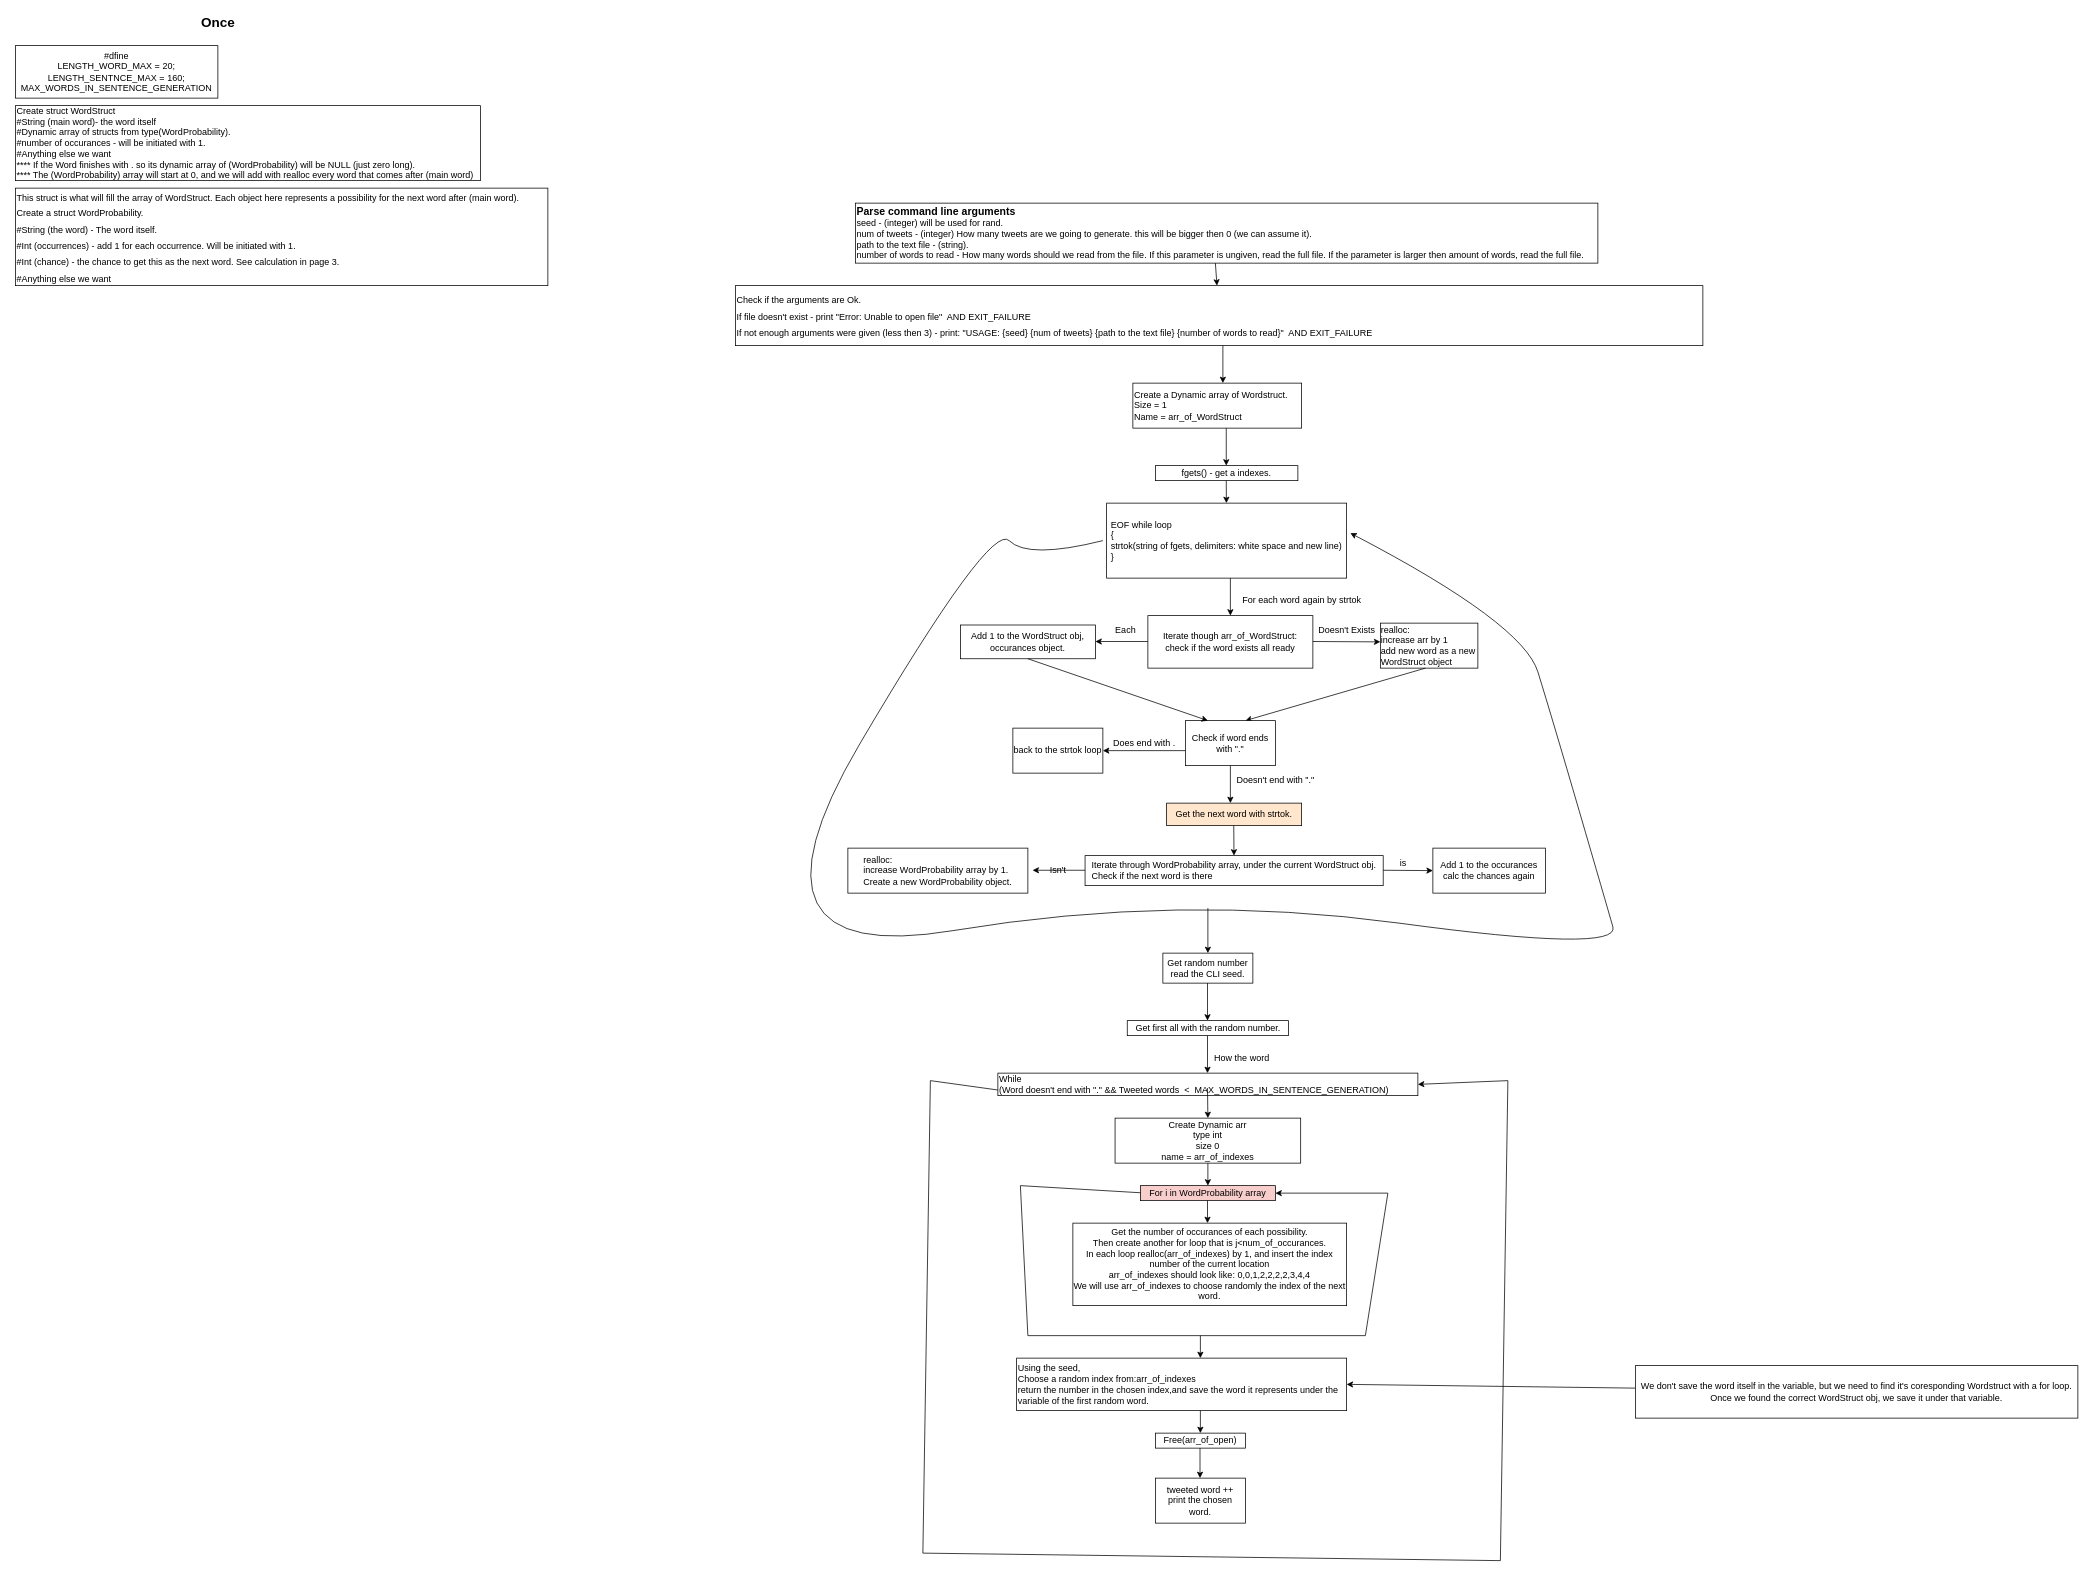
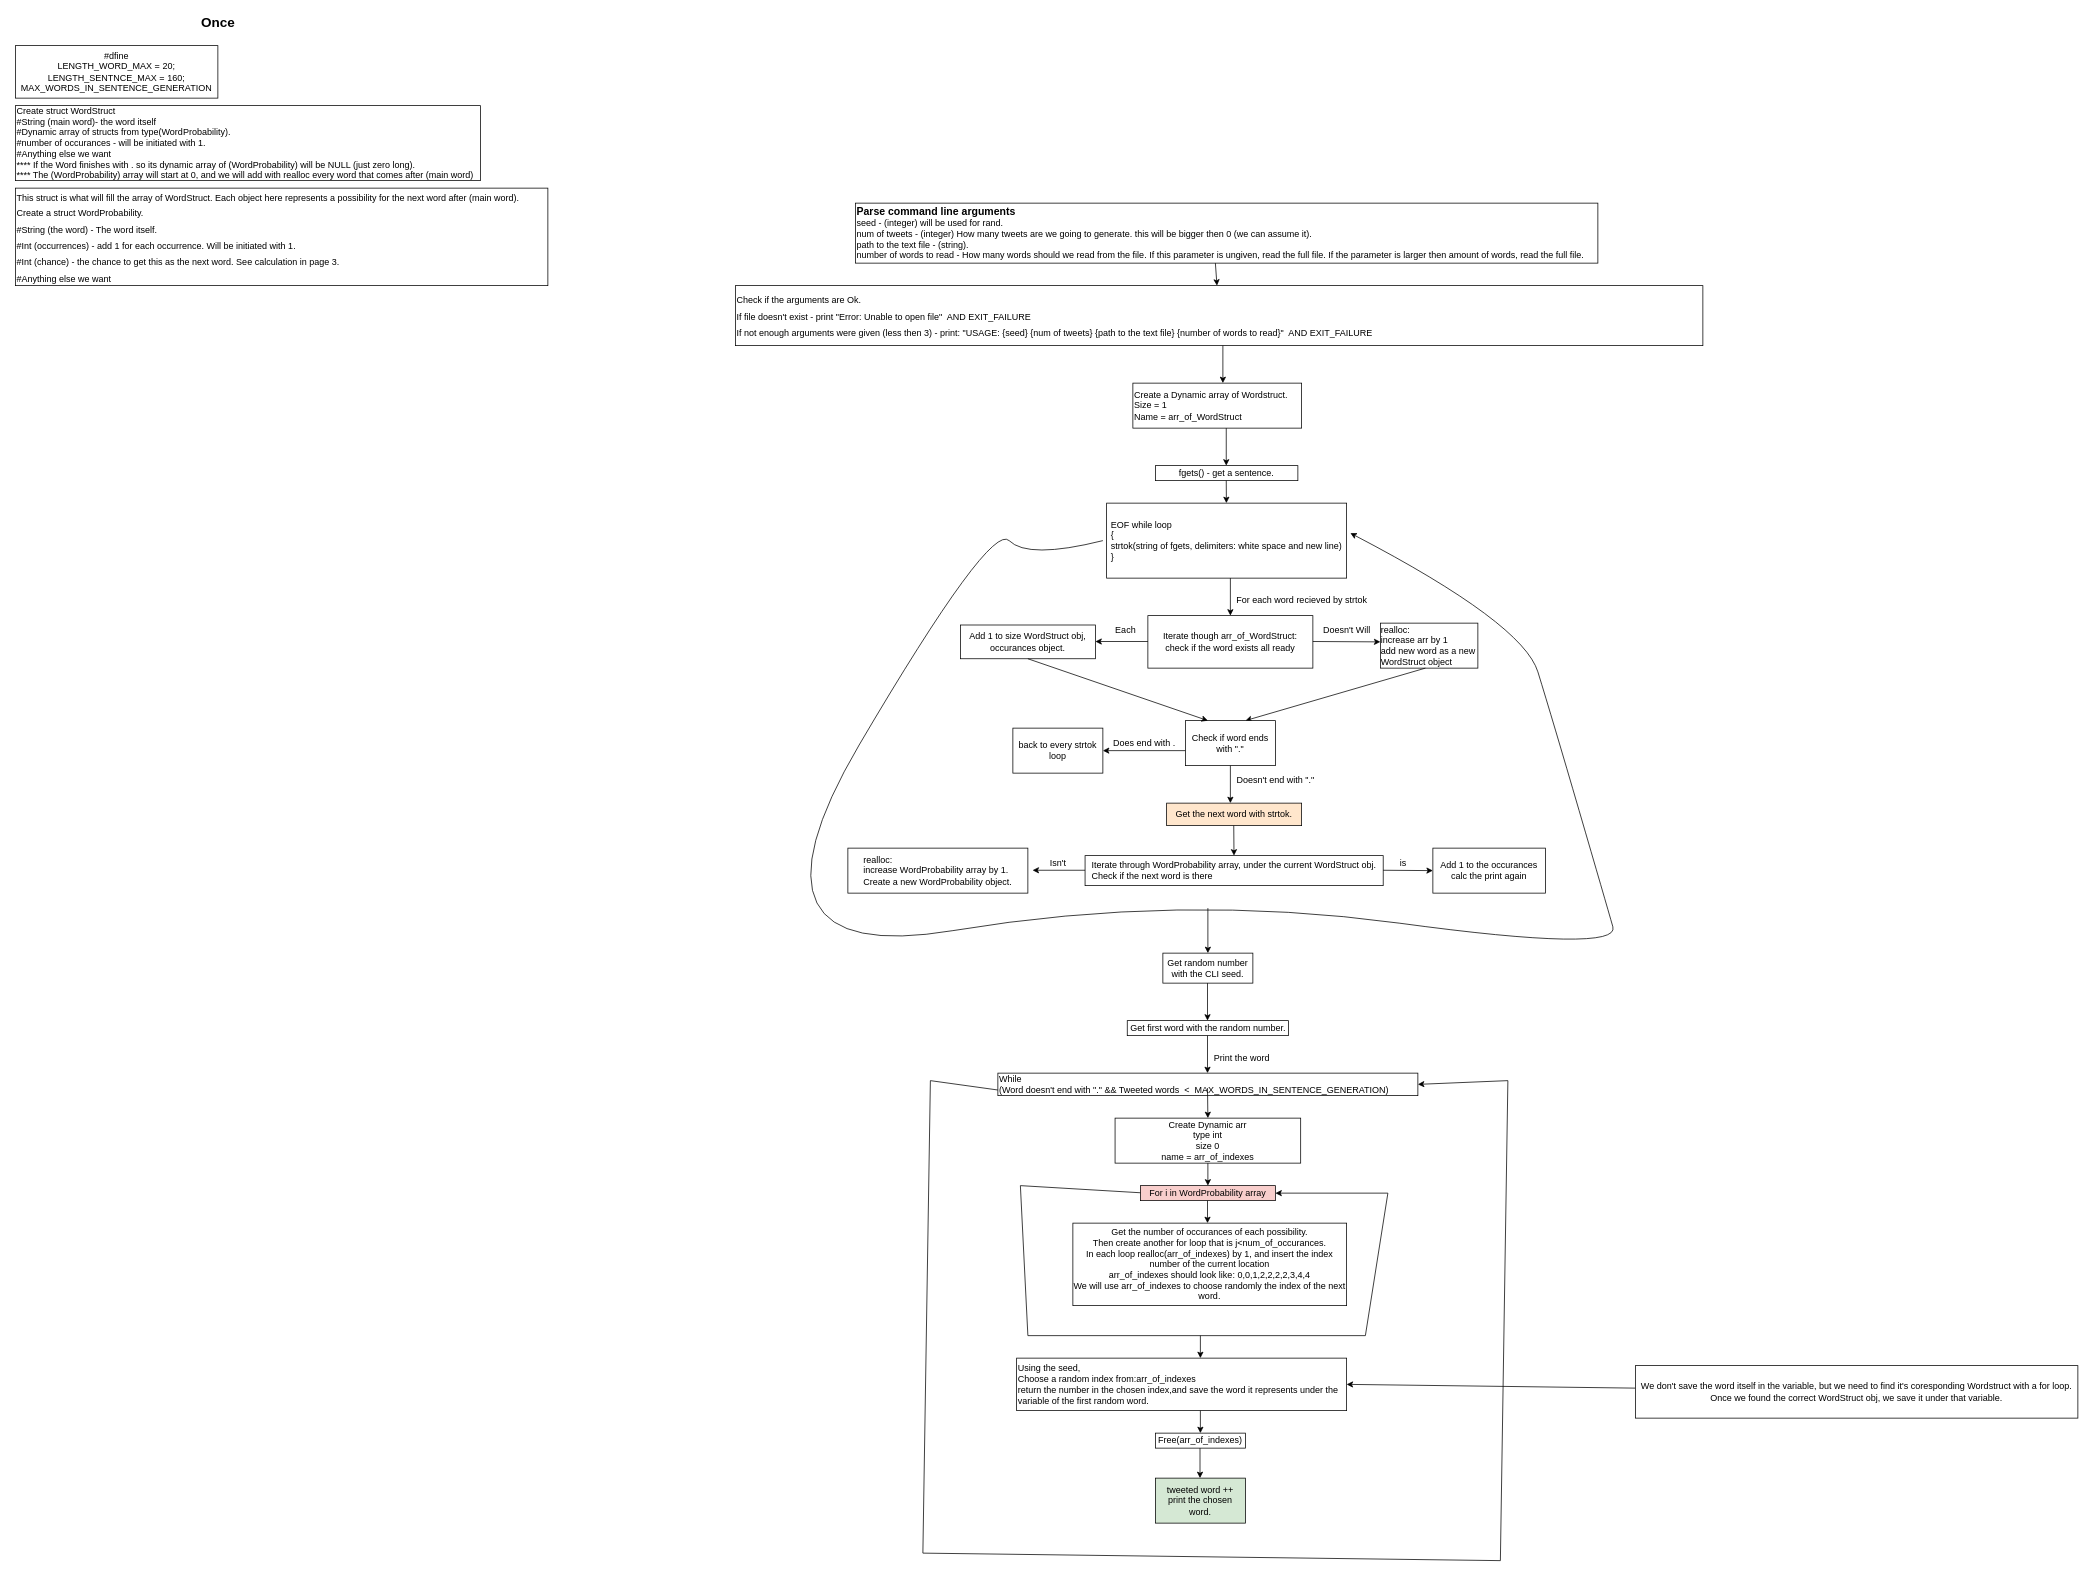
node "fgets() - get a indexes.": label "fgets() - get a indexes." -> "fgets() - get a sentence."
node "For each word again by strtok": label "For each word again by strtok" -> "For each word recieved by strtok"
node "Doesn't Exists": label "Doesn't Exists" -> "Doesn't Will"
node "Add 1 to the WordStruct obj, occurances object.": label "Add 1 to the WordStruct obj, occurances object." -> "Add 1 to size WordStruct obj, occurances object."
node "back to the strtok loop": label "back to the strtok loop" -> "back to every strtok loop"
node "Isn't": moved (1058, 870) -> (1058, 863)
node "Add 1 to the occurances calc the chances again": label "Add 1 to the occurances calc the chances again" -> "Add 1 to the occurances calc the print again"
node "Get random number read the CLI seed.": label "Get random number read the CLI seed." -> "Get random number with the CLI seed."
node "Get first all with the random number.": label "Get first all with the random number." -> "Get first word with the random number."
node "How the word": label "How the word" -> "Print the word"
node "Free(arr_of_open)": label "Free(arr_of_open)" -> "Free(arr_of_indexes)"
node "tweeted word ++ print the chosen word.": fillcolor #ffffff -> #d5e8d4
